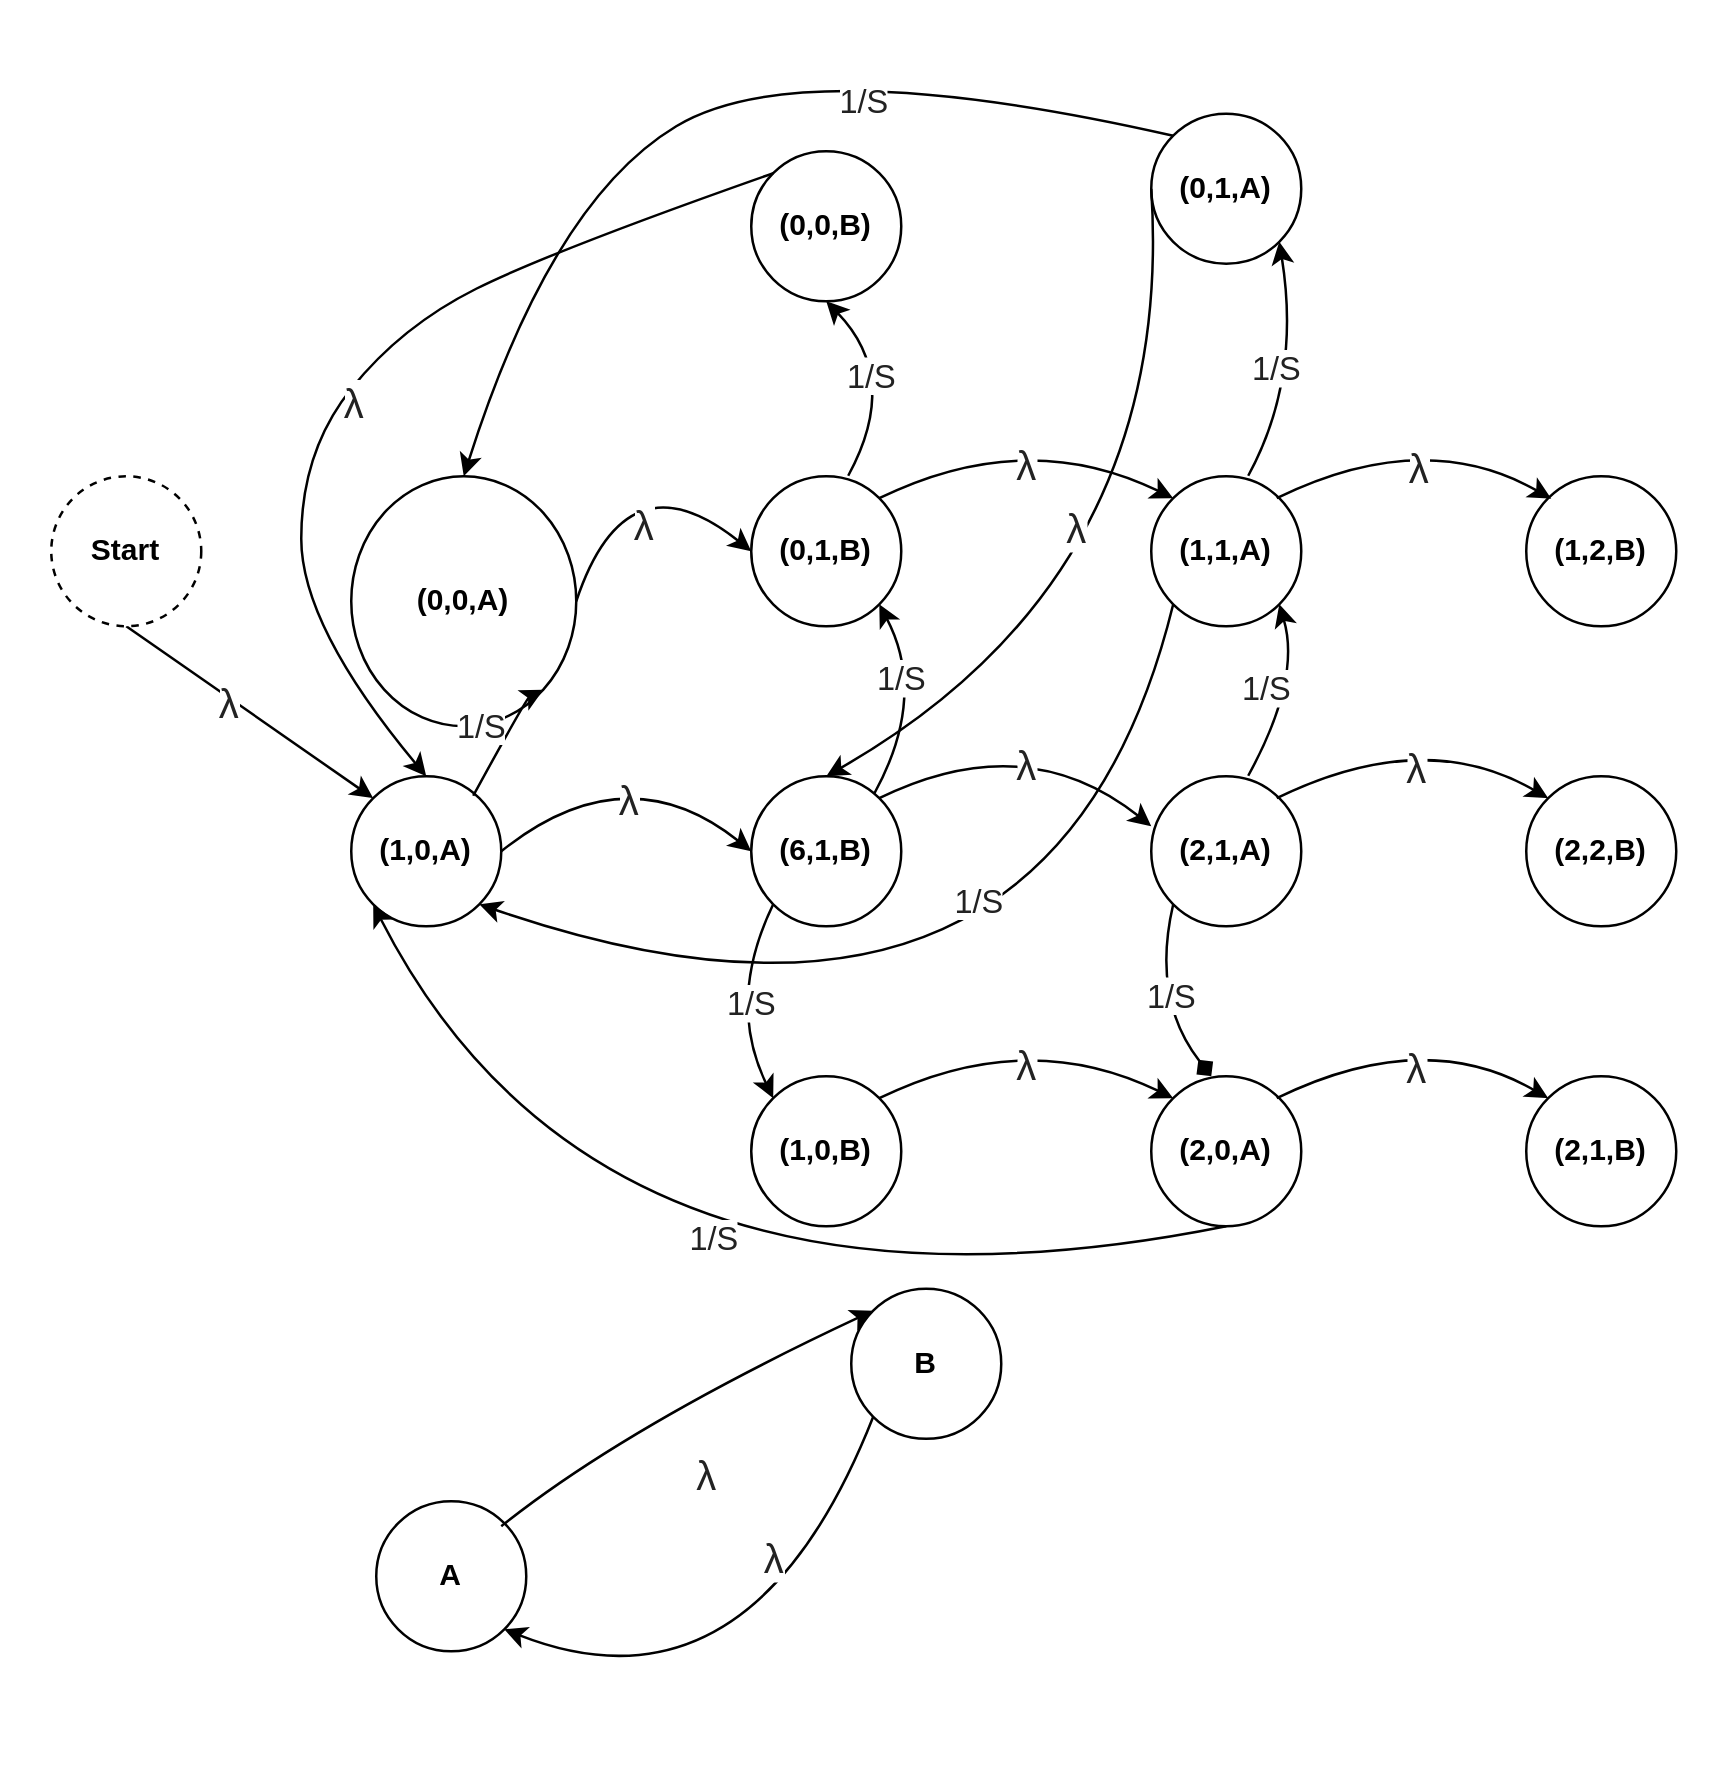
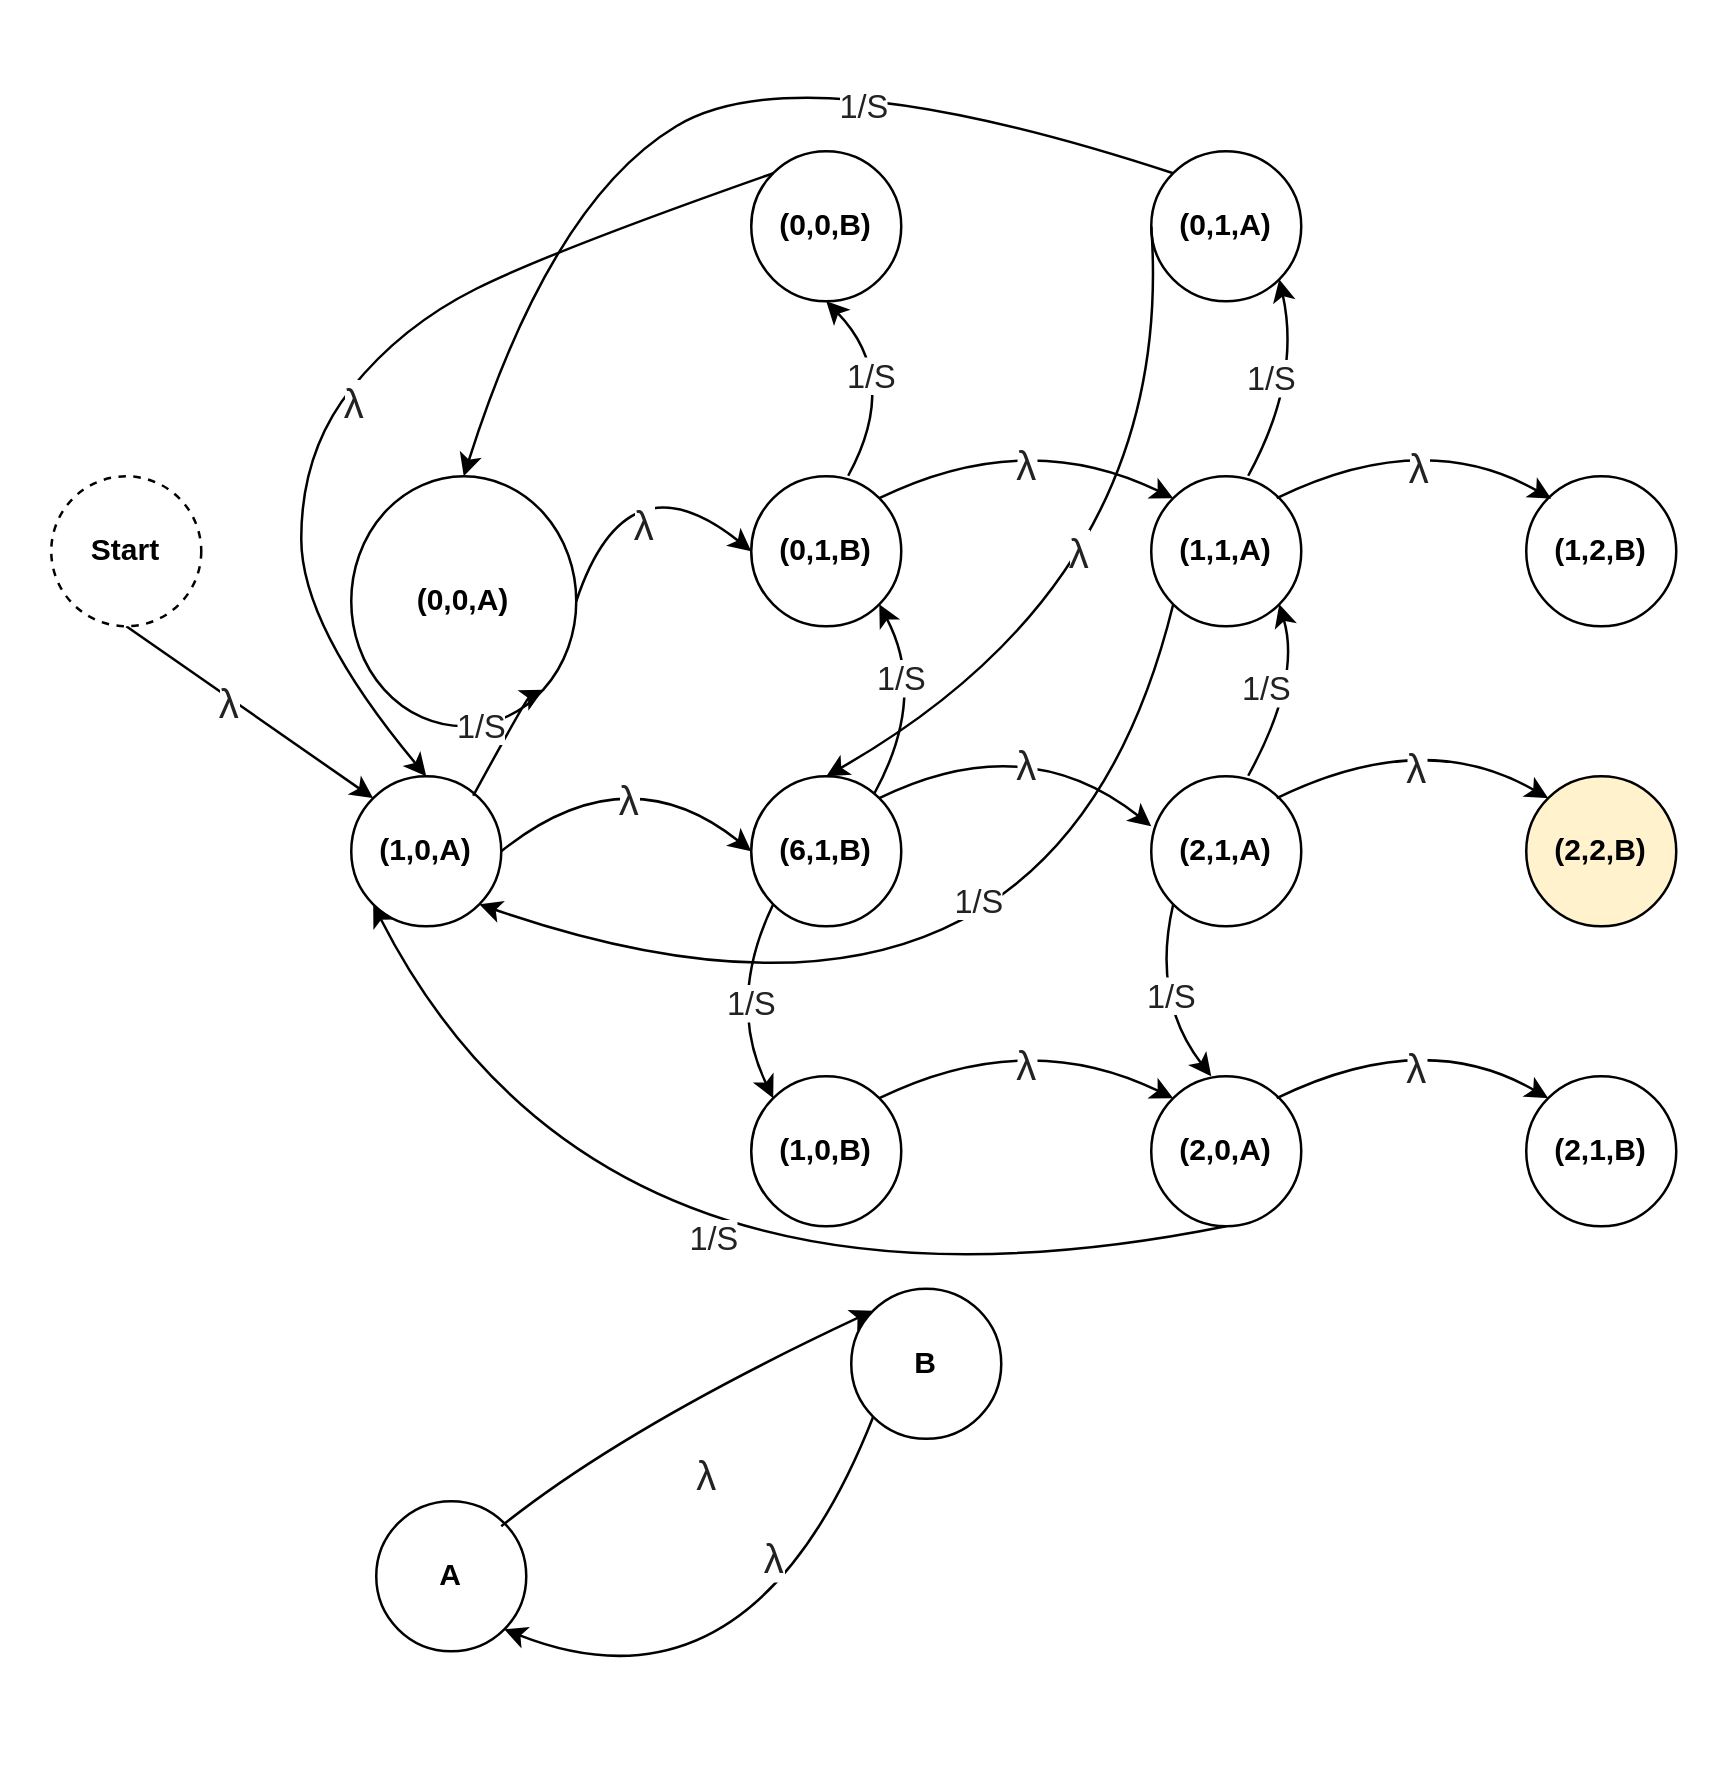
node "(0,1,A)": moved (1226, 189) -> (1226, 226)
node "(2,2,B)": fillcolor #ffffff -> #fff2cc
edge "(2,1,A)" -> "(2,0,A)": arrowhead diamond -> classic
